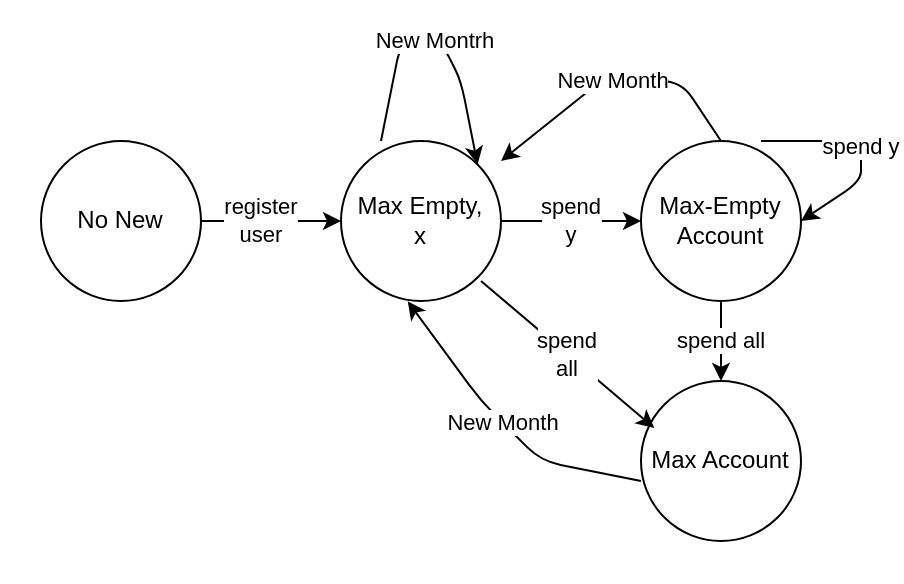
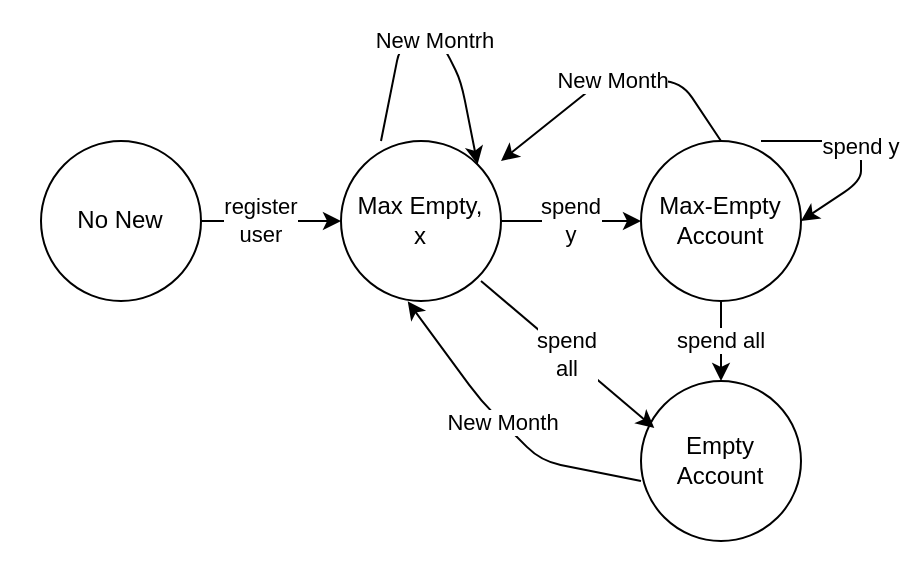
node "Max Account": label "Max Account" -> "Empty Account"
